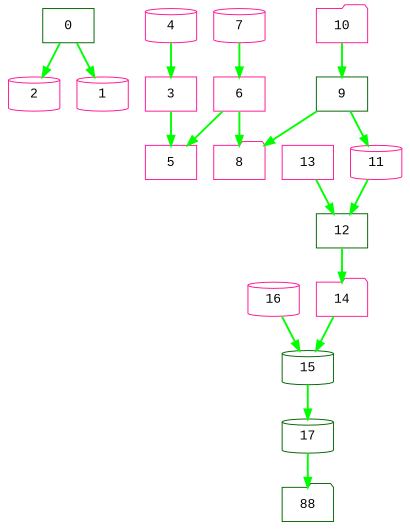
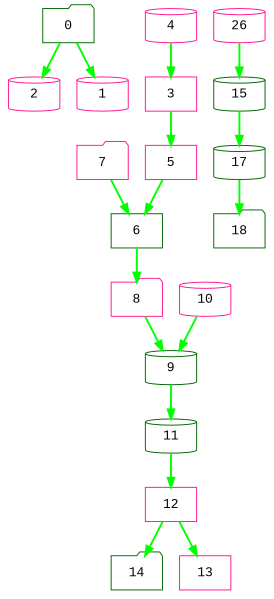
node "0": shape box -> folder
node "7": shape cylinder -> folder
node "10": shape folder -> cylinder
node "6": color deeppink -> darkgreen
node "9": shape box -> cylinder
edge "6" -> "5": reversed
edge "9" -> "8": reversed
node "11": color deeppink -> darkgreen
edge "13" -> "12": reversed
node "12": color darkgreen -> deeppink
node "16": label "16" -> "26"
node "14": color deeppink -> darkgreen
edge "14" -> "15": removed
node "88": label "88" -> "18"
